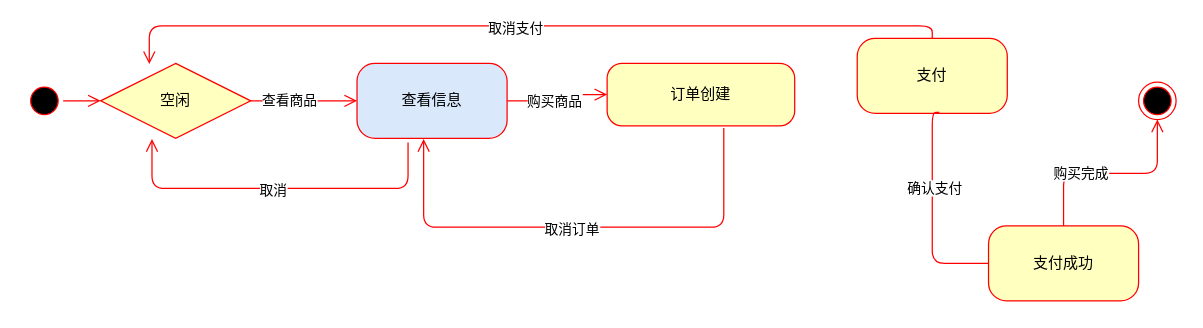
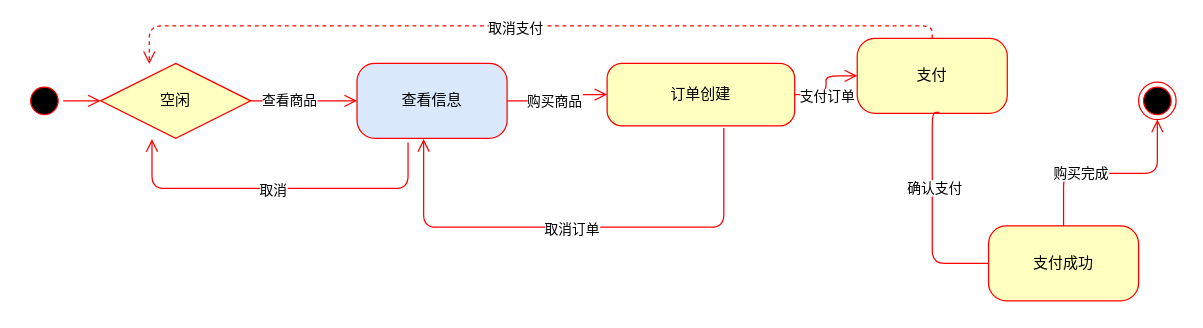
edge "支付" -> "空闲": style solid -> dashed
edge "订单创建" -> "支付": added, label "支付订单"
